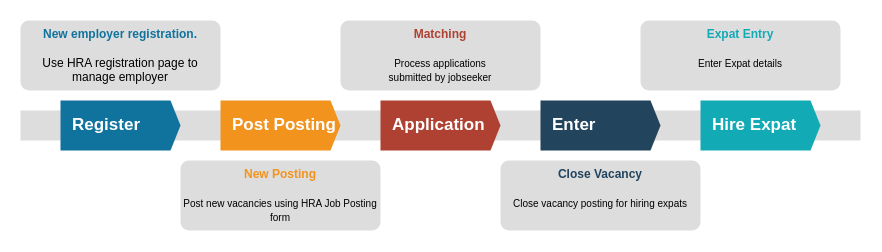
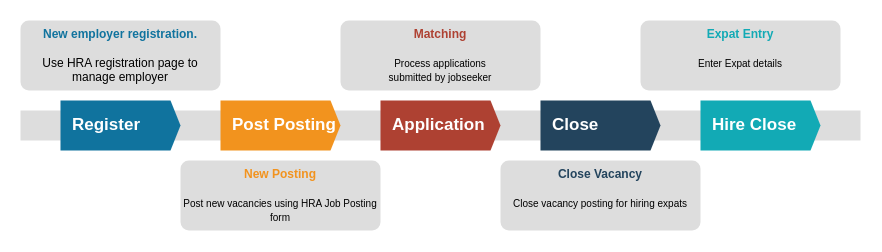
node "Enter": label "Enter" -> "Close"
node "Hire Expat": label "Hire Expat" -> "Hire Close"
